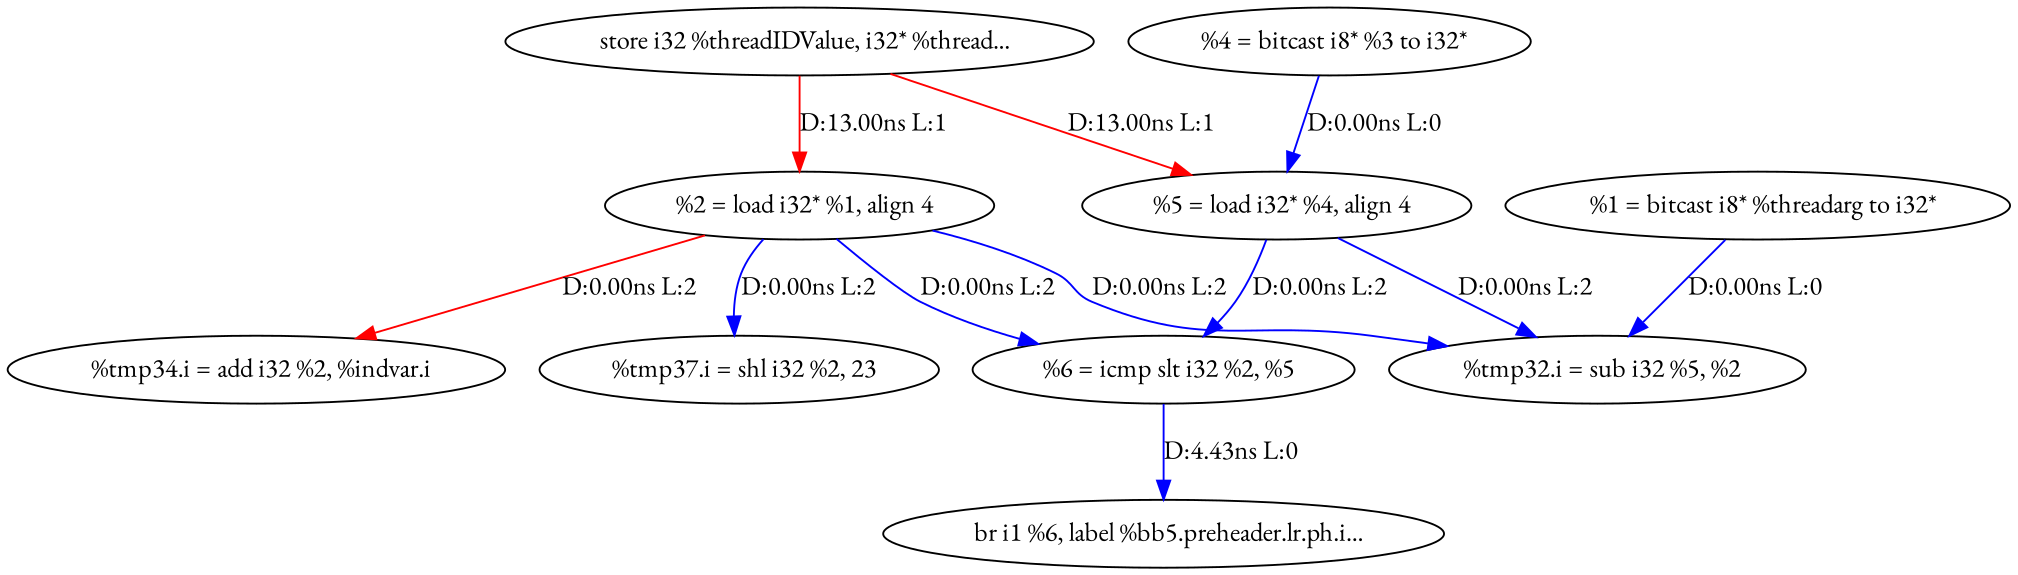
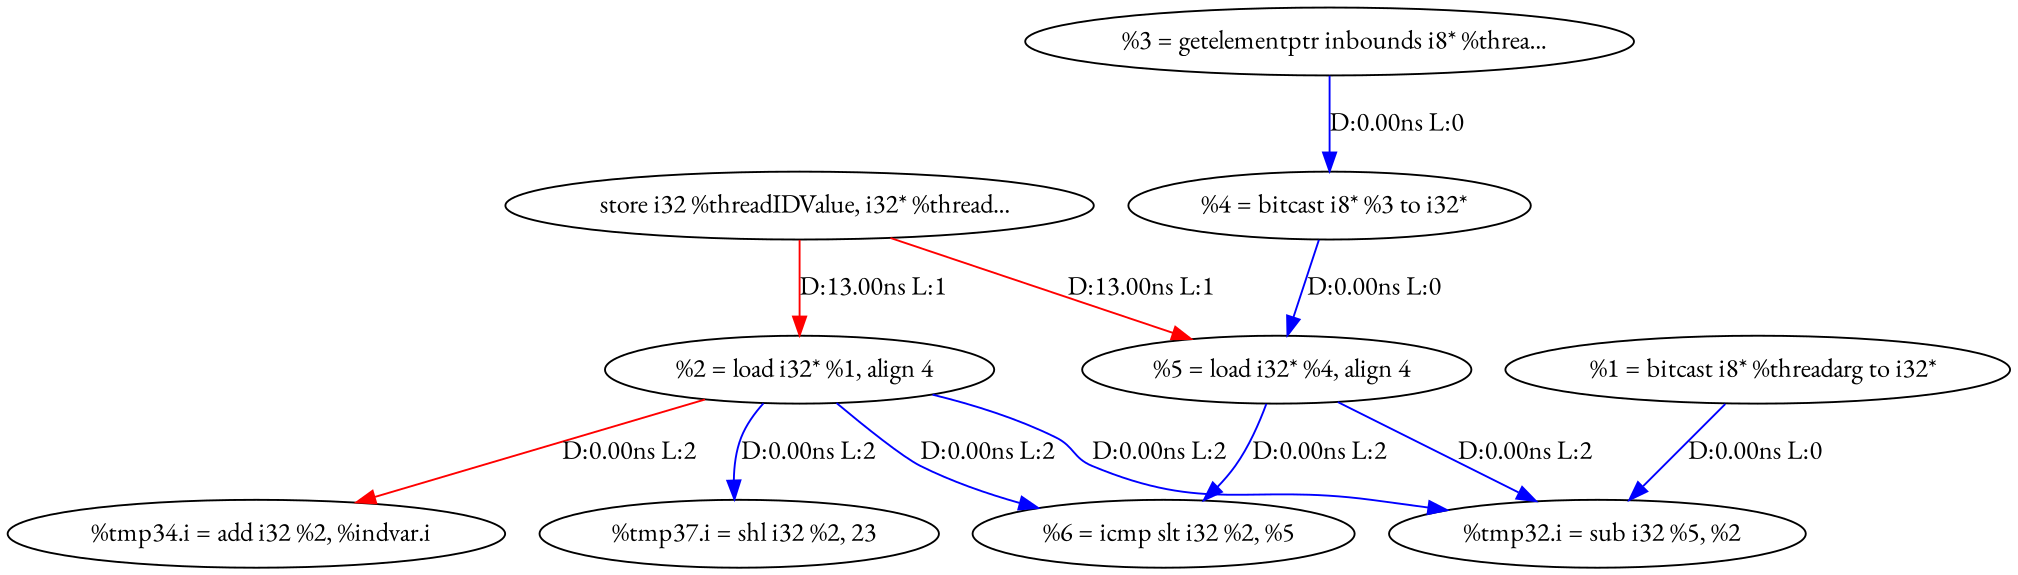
node "%3 = getelementptr inbounds i8* %threa...": added
node "br i1 %6, label %bb5.preheader.lr.ph.i...": removed
